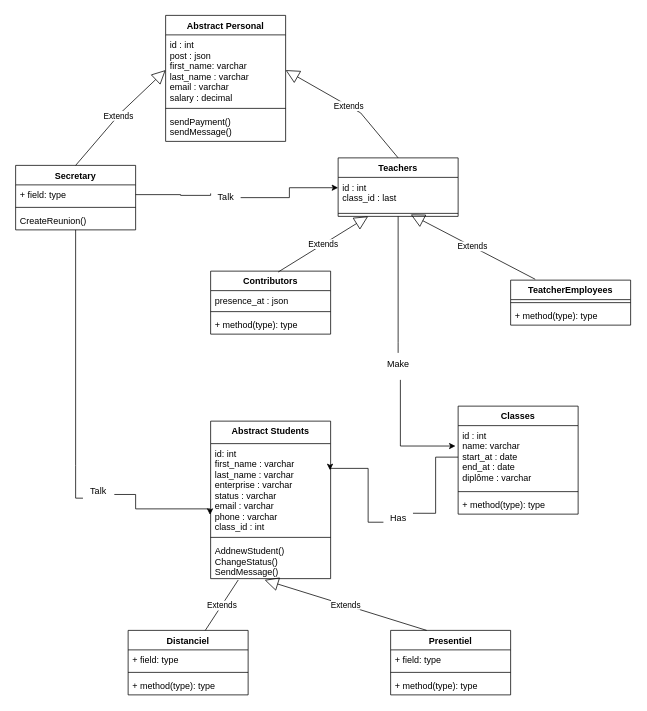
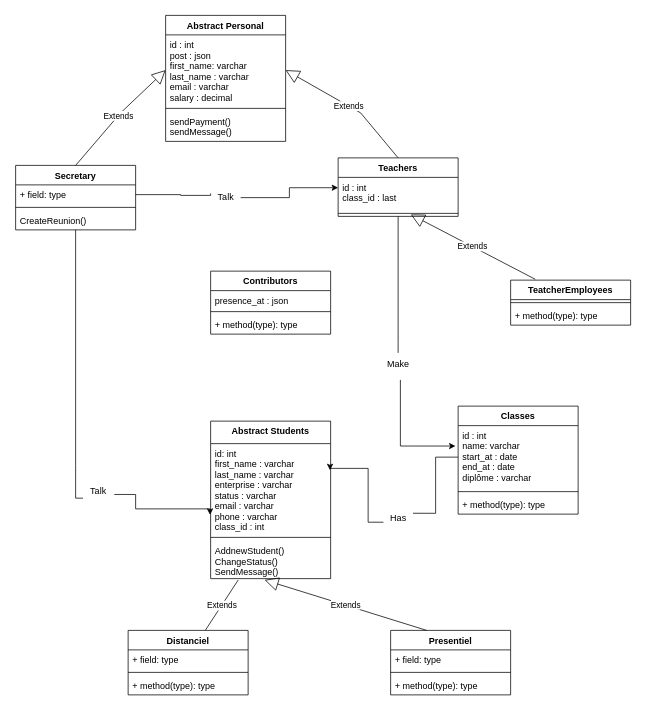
edge "Contributors" -> "Teachers": removed, label "Extends"
